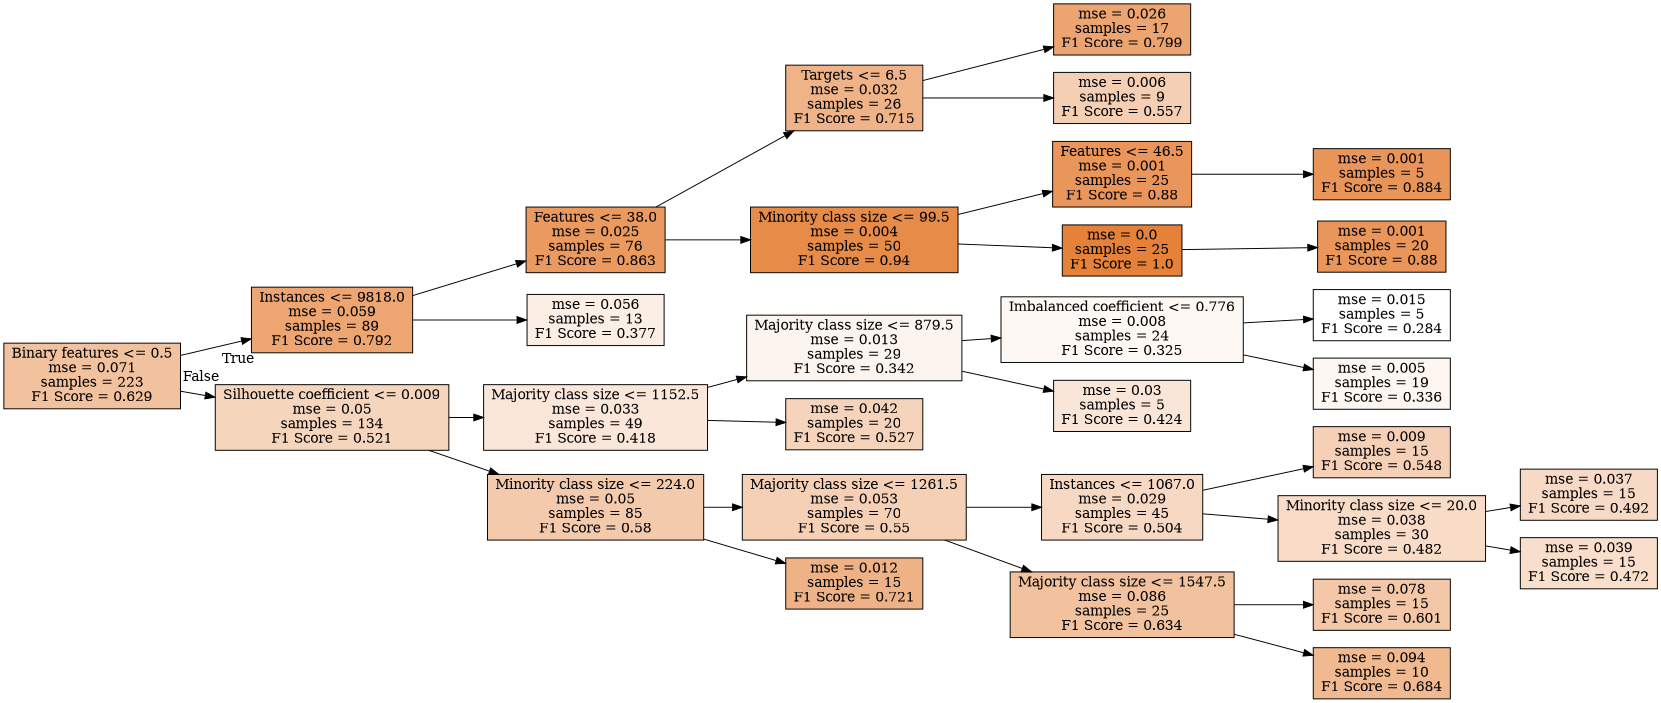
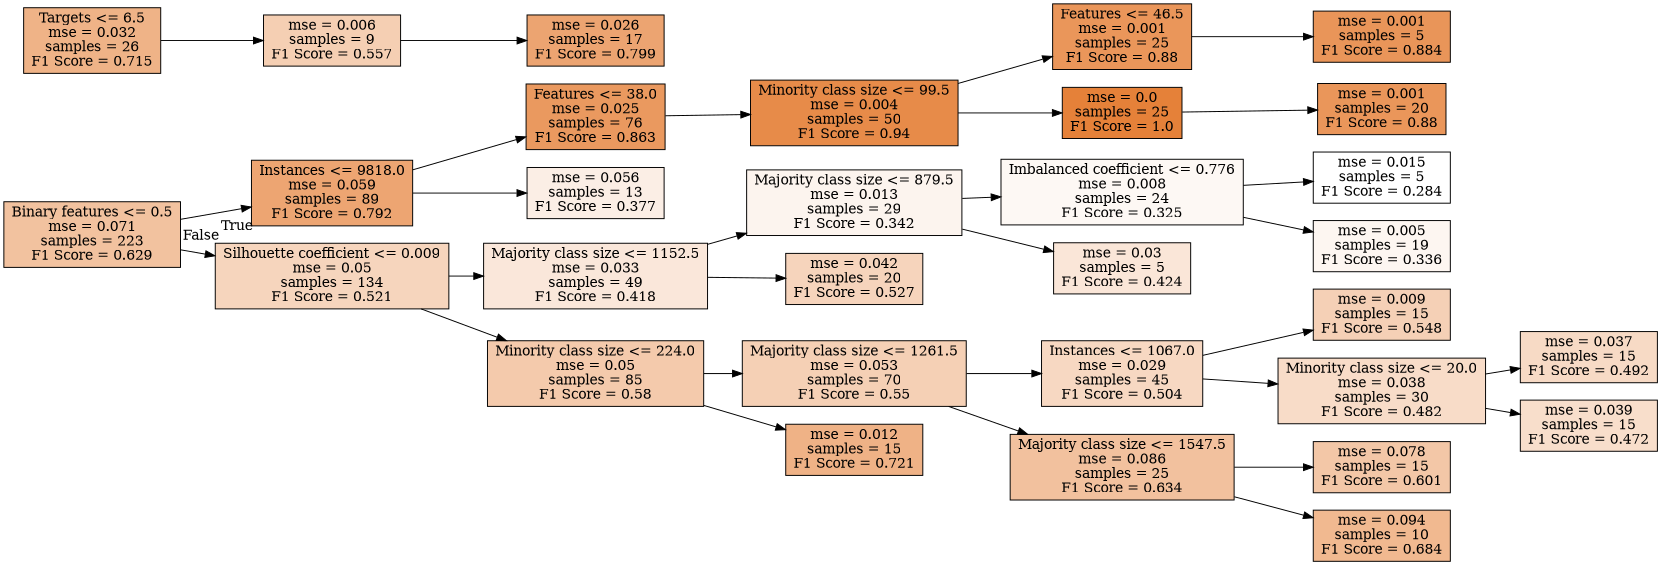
edge "Targets <= 6.5 mse = 0.032 samples = 26 F1 Score = 0.715" -> "mse = 0.026 samples = 17 F1 Score = 0.799": now "mse = 0.006 samples = 9 F1 Score = 0.557" -> "mse = 0.026 samples = 17 F1 Score = 0.799"
edge "Features <= 38.0 mse = 0.025 samples = 76 F1 Score = 0.863" -> "Targets <= 6.5 mse = 0.032 samples = 26 F1 Score = 0.715": removed
